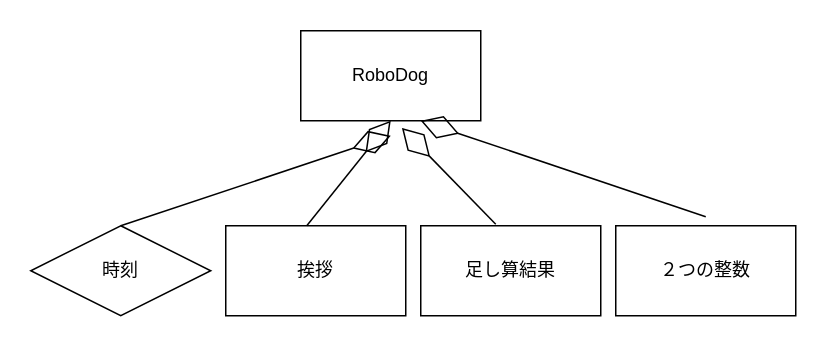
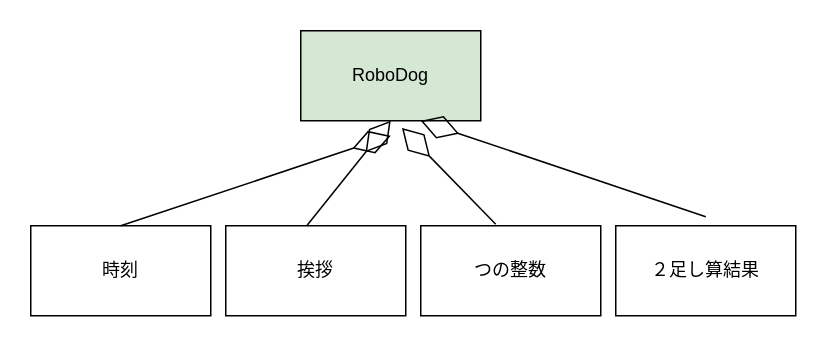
node "RoboDog": fillcolor #ffffff -> #d5e8d4
node "時刻": shape diamond -> rectangle
node "足し算結果": label "足し算結果" -> "つの整数"
node "２つの整数": label "２つの整数" -> "２足し算結果"
